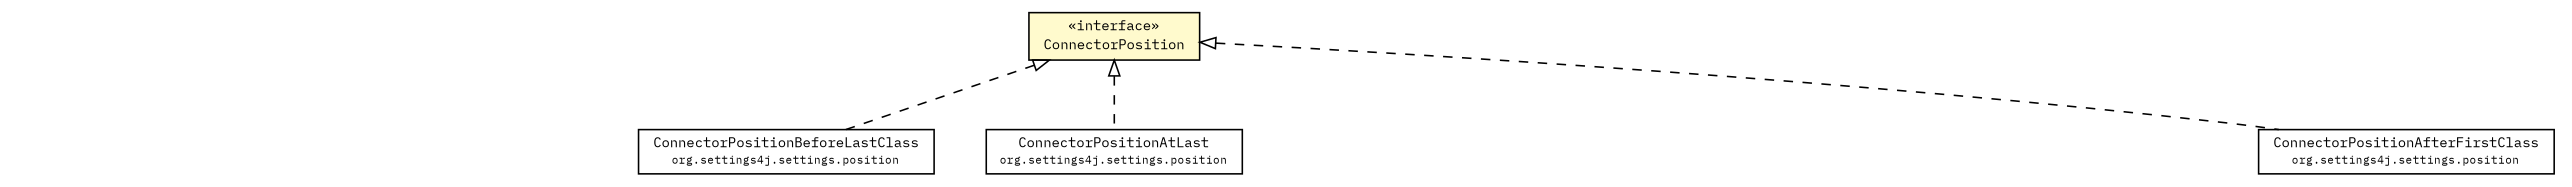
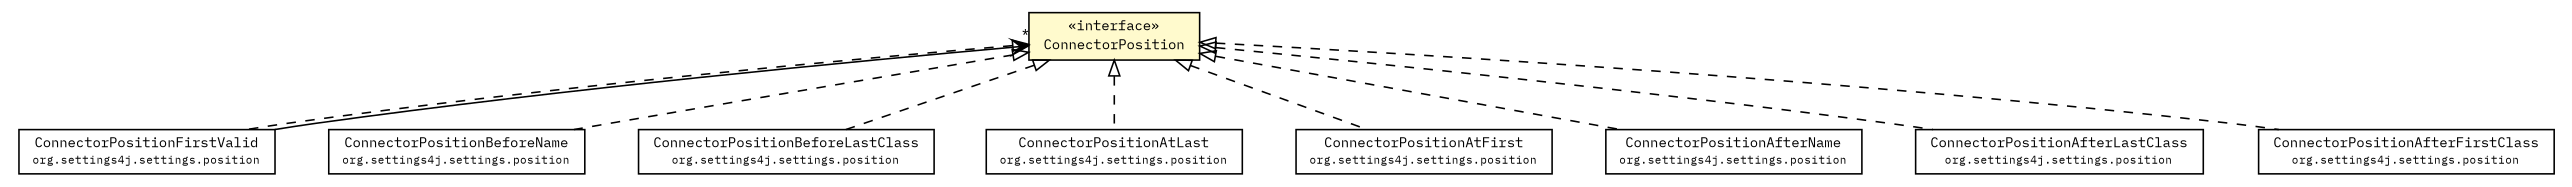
node "ConnectorPositionFirstValid": added
node "ConnectorPositionBeforeName": added
node "ConnectorPositionAtFirst": added
node "ConnectorPositionAfterName": added
node "ConnectorPositionAfterLastClass": added
